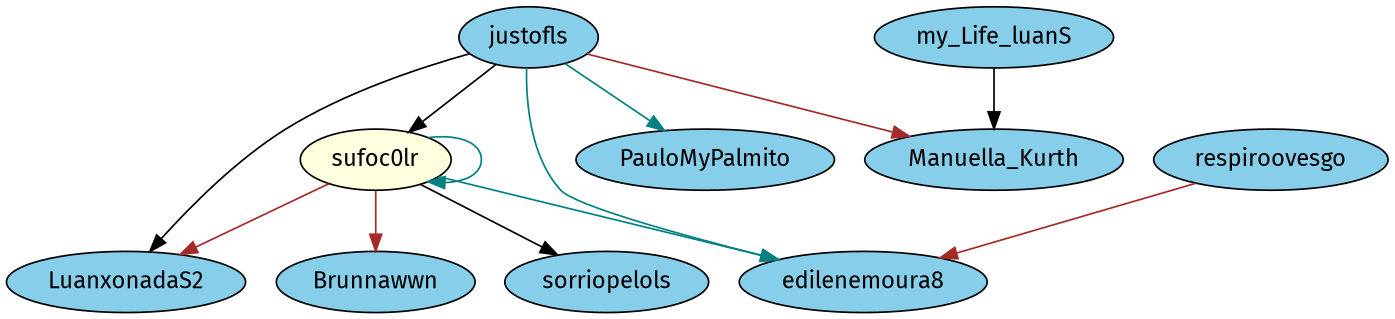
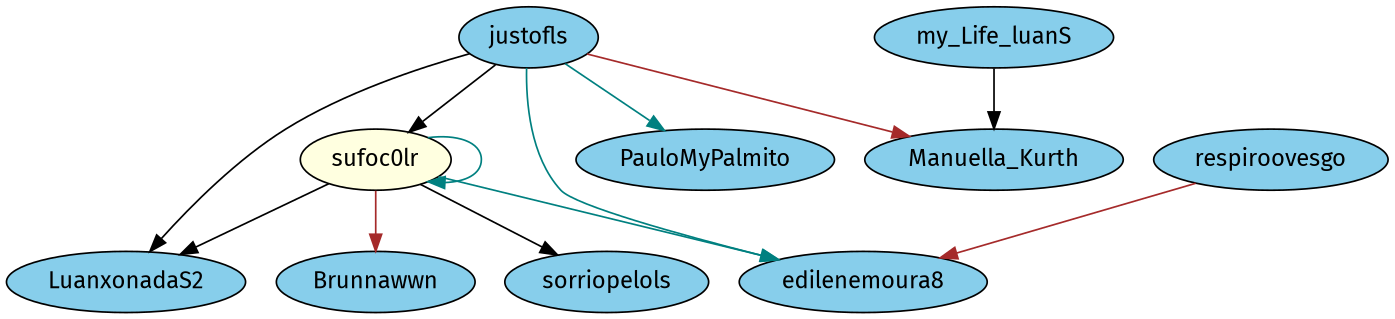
edge "sufoc0lr" -> "LuanxonadaS2": color brown -> black
